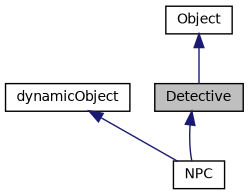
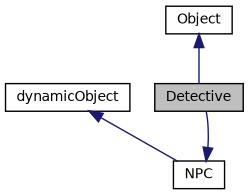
edge "NPC" -> "Detective": reversed
